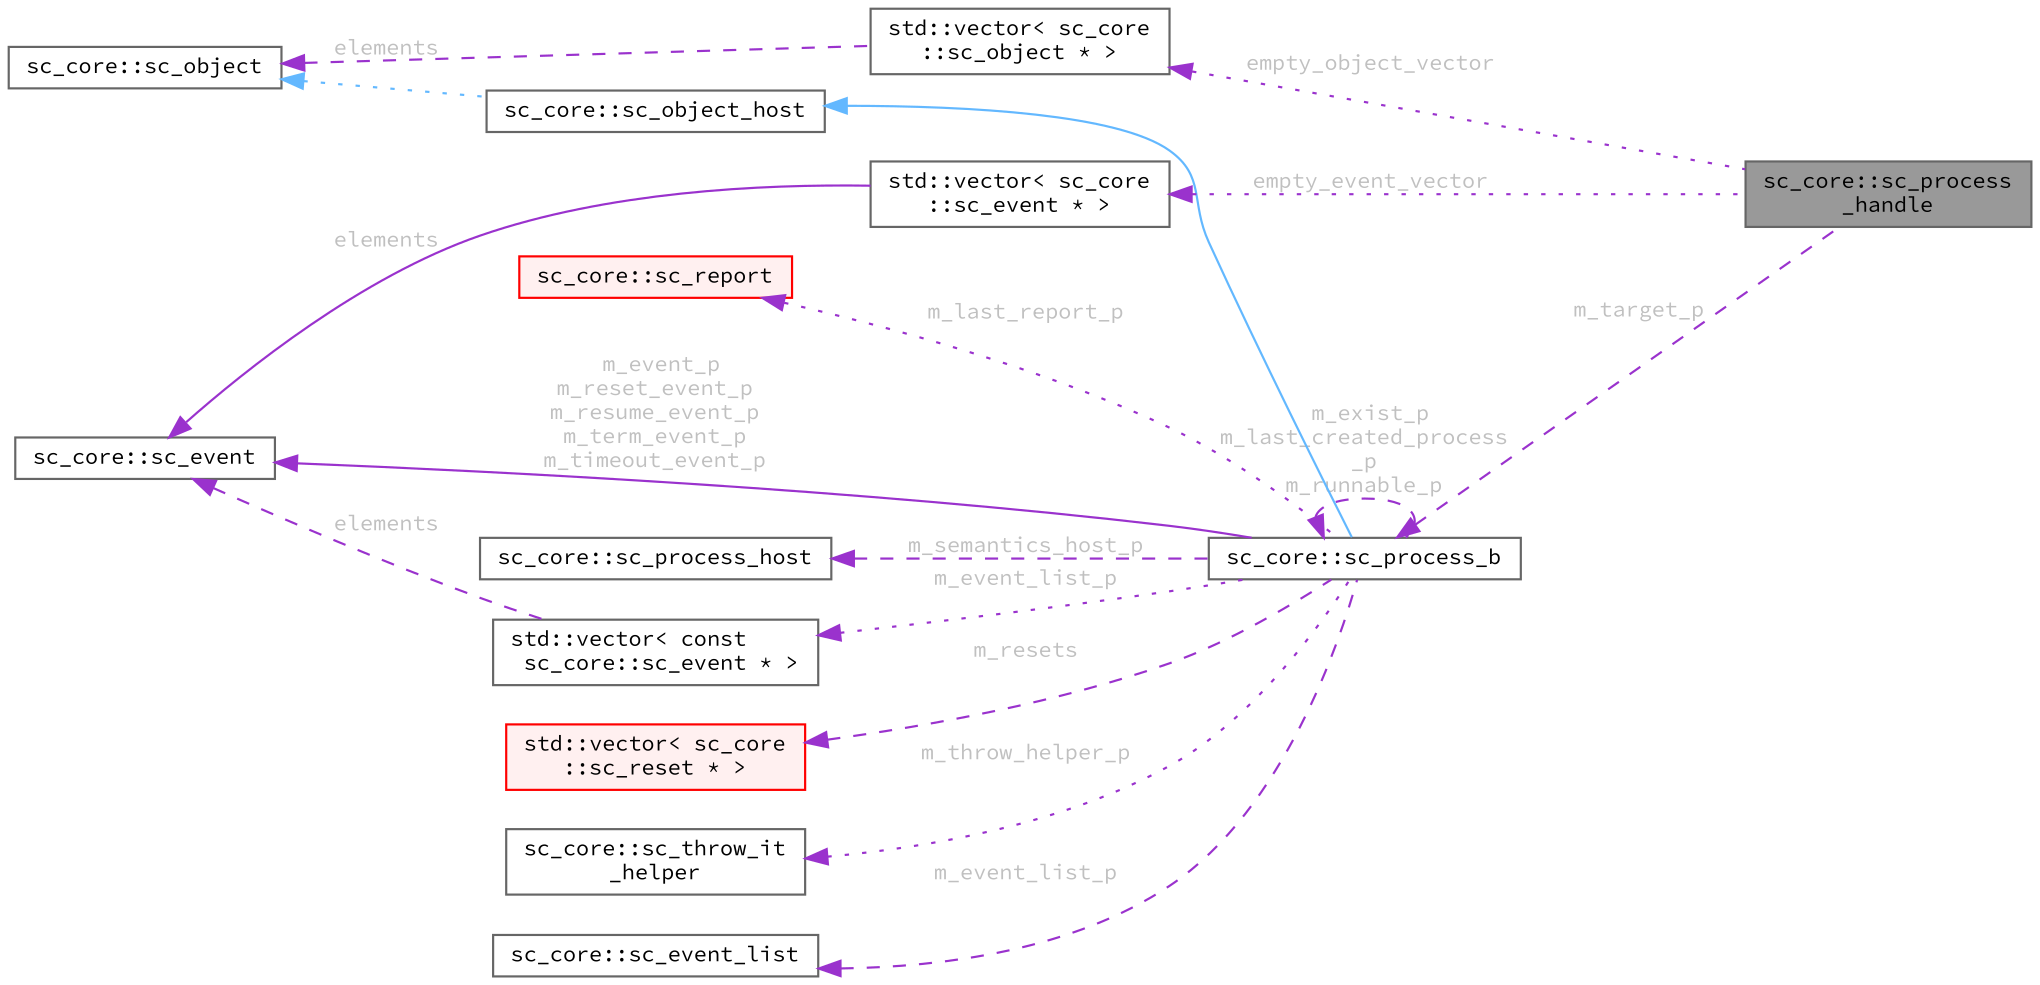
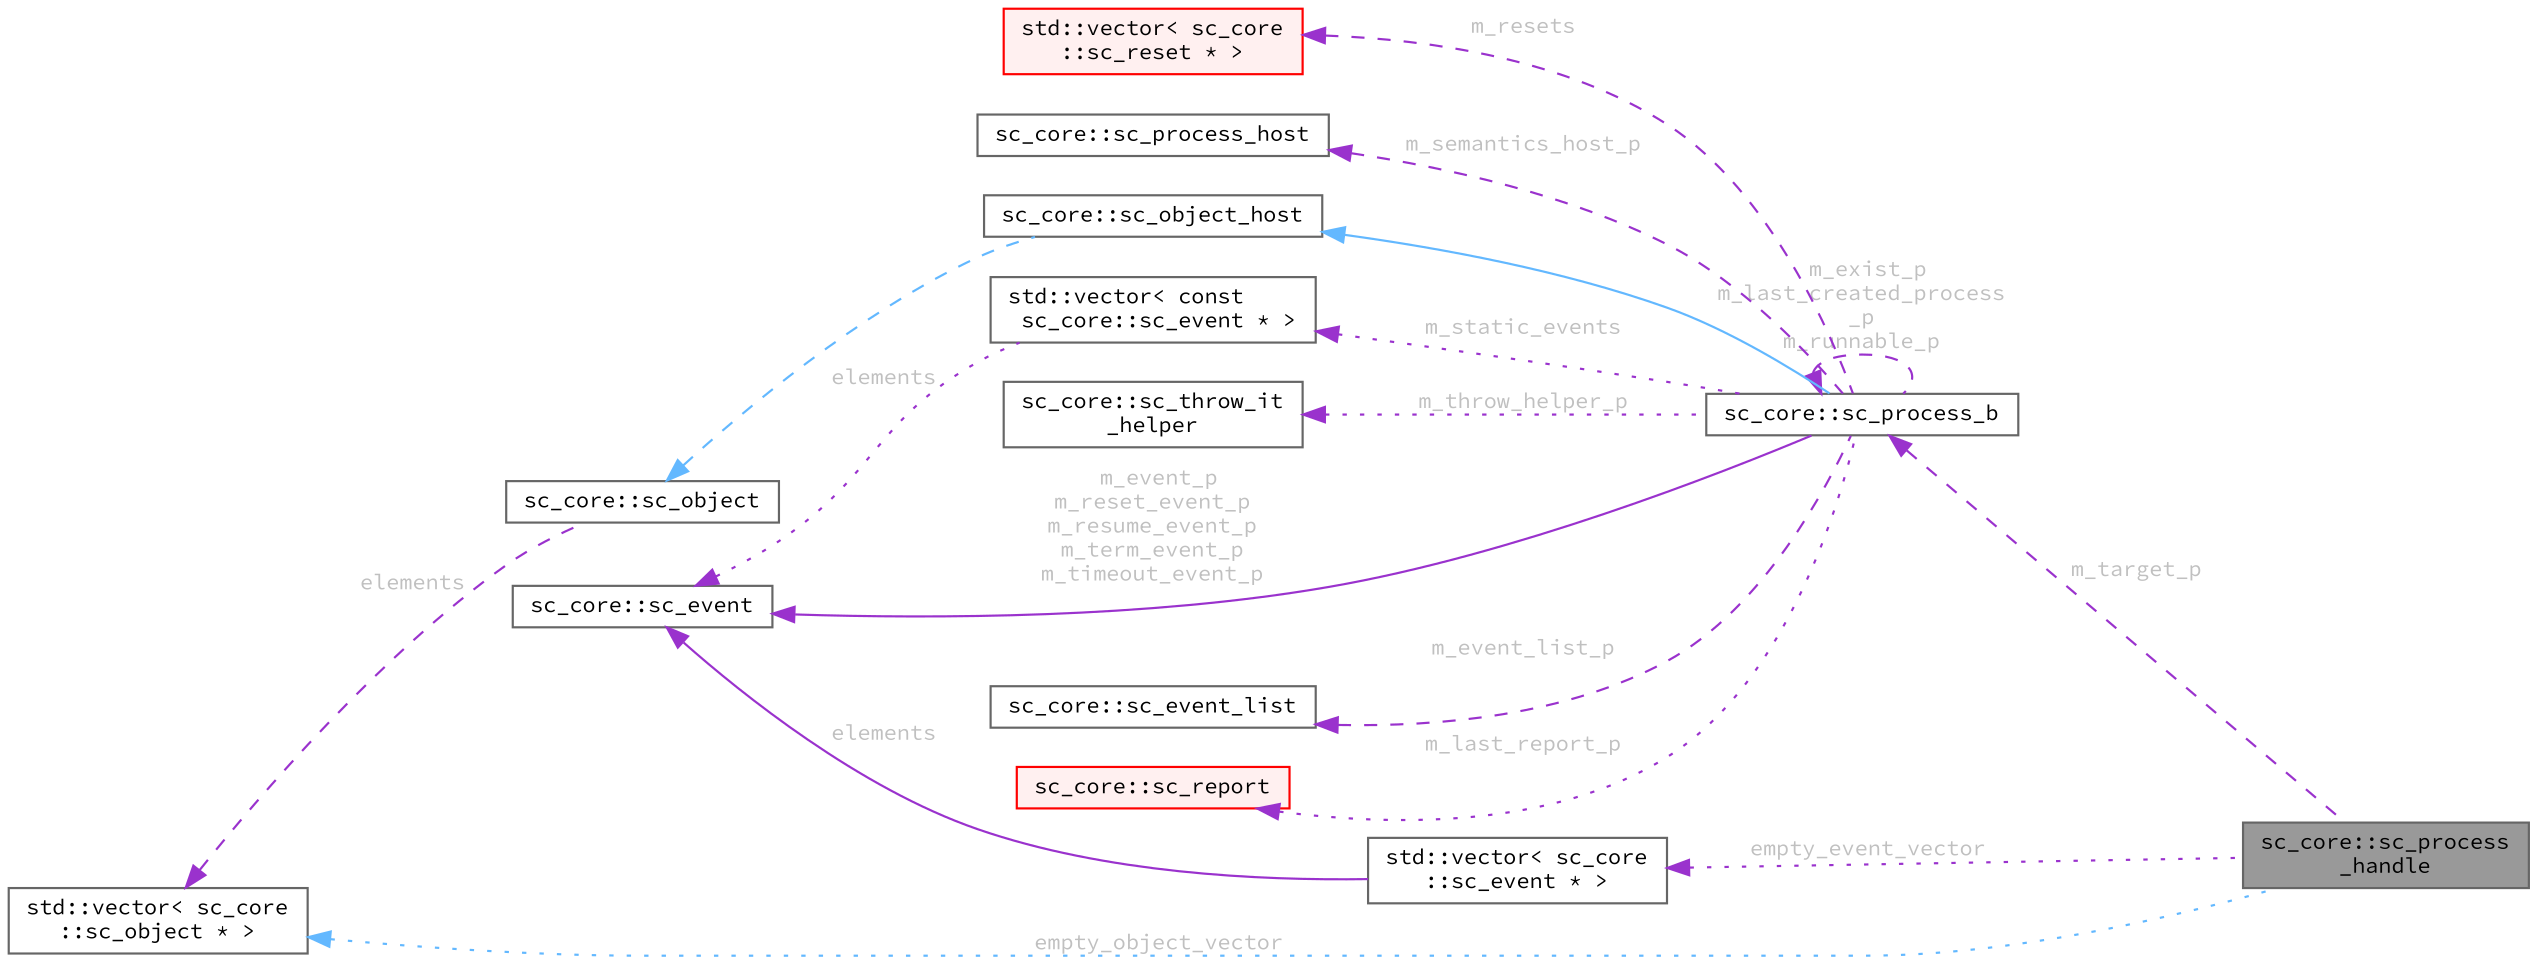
edge "std::vector< sc_core ::sc_object * >" -> "sc_core::sc_object": reversed
edge "sc_core::sc_object_host" -> "sc_core::sc_object": style dotted -> dashed
edge "sc_core::sc_process _handle" -> "std::vector< sc_core ::sc_object * >": color darkorchid3 -> steelblue1
edge "std::vector< const sc_core::sc_event * >" -> "sc_core::sc_event": style dashed -> dotted
edge "sc_core::sc_process_b" -> "std::vector< const sc_core::sc_event * >": label " m_event_list_p" -> " m_static_events"
